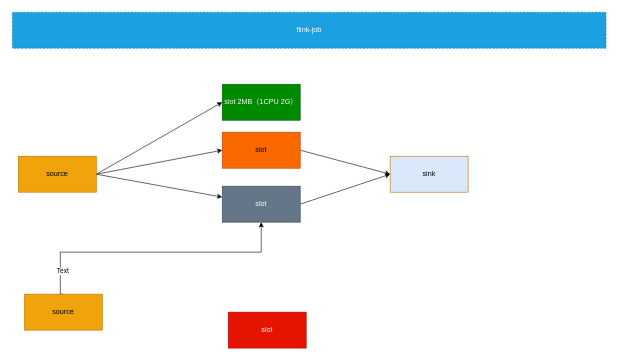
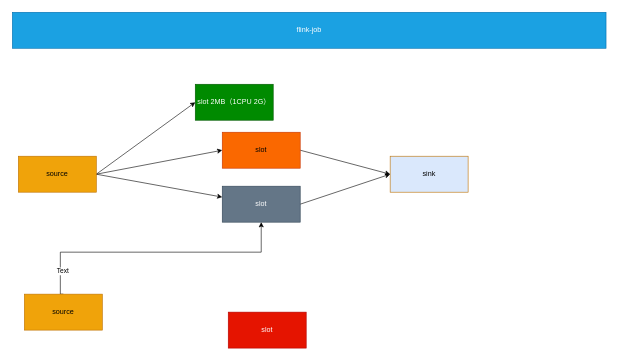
node "flink-job": style dashed -> solid
node "slot 2MB（1CPU 2G）": moved (261, 102) -> (234, 102)
